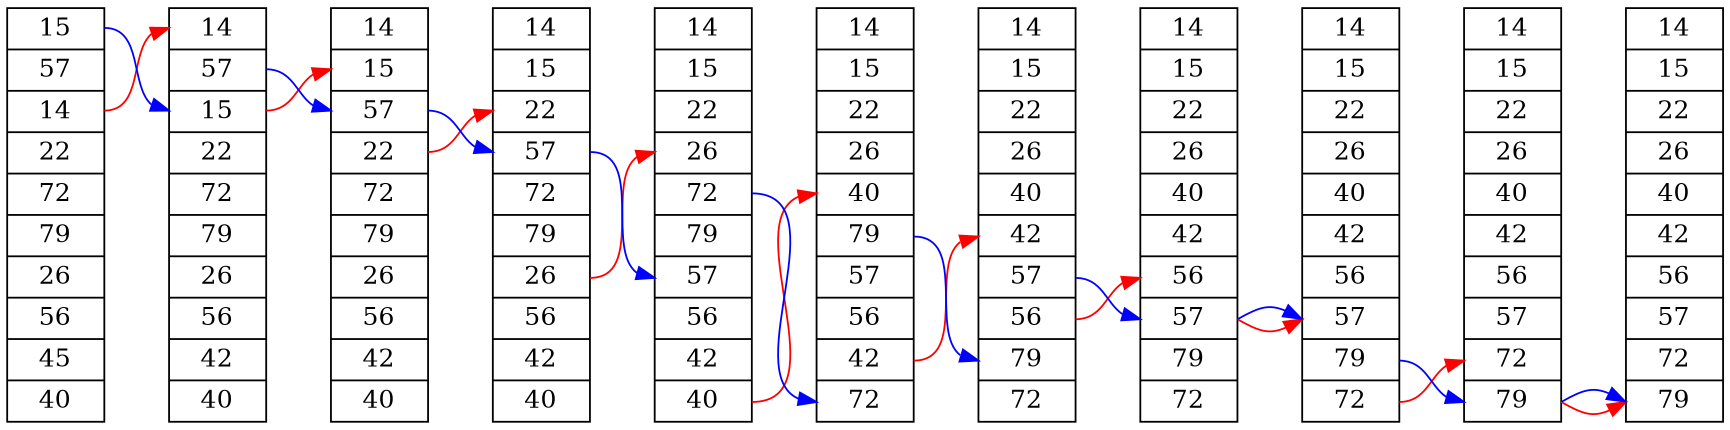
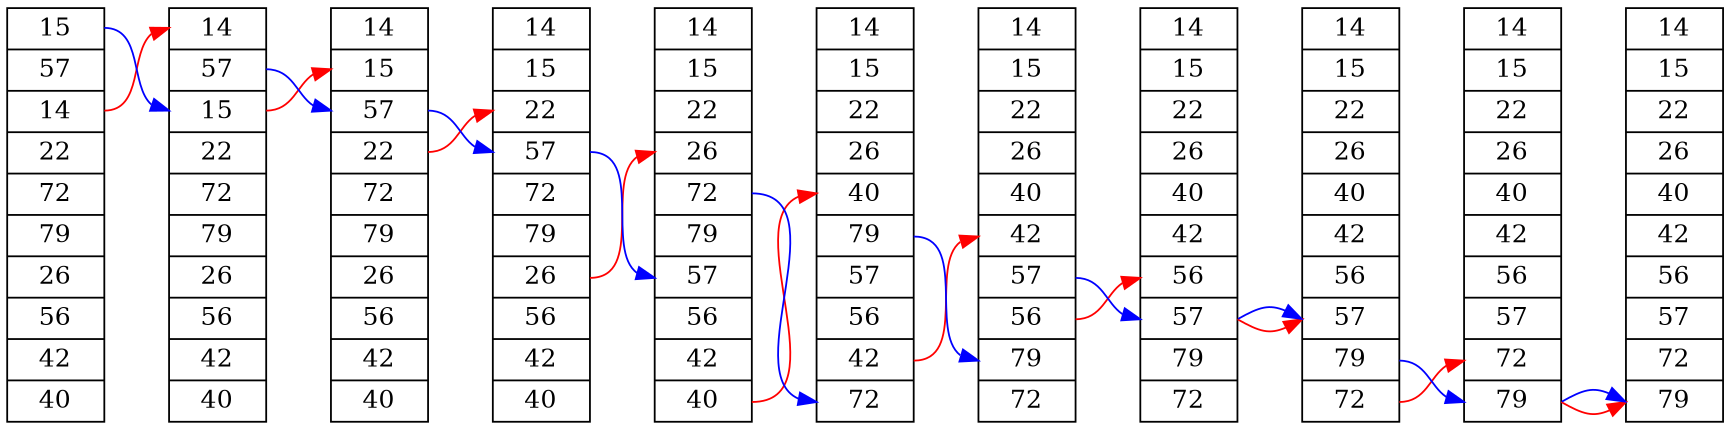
node "15": text "45" -> "42"
